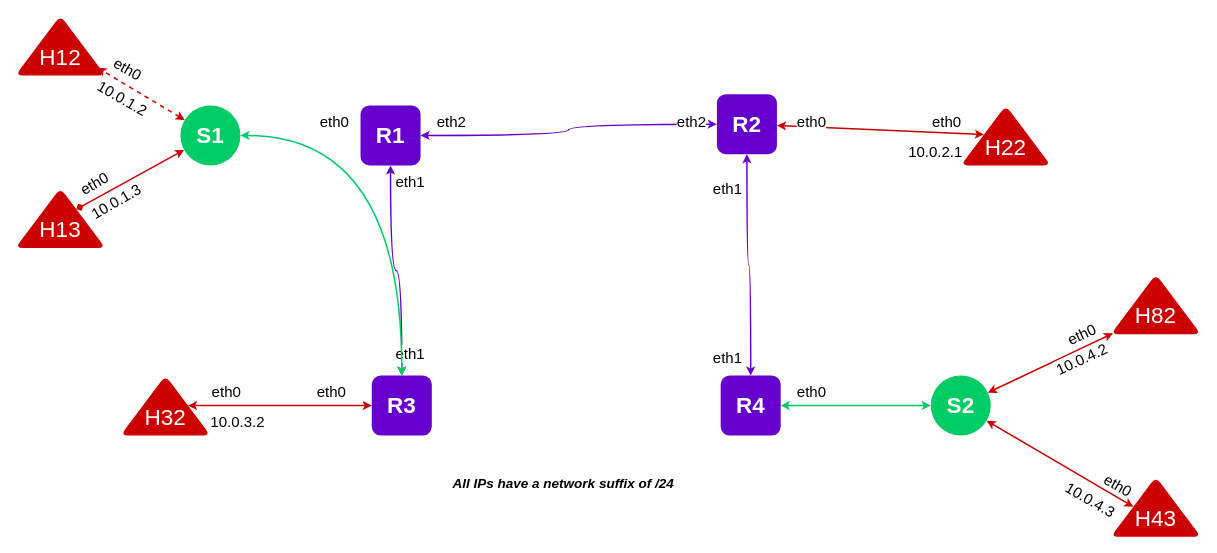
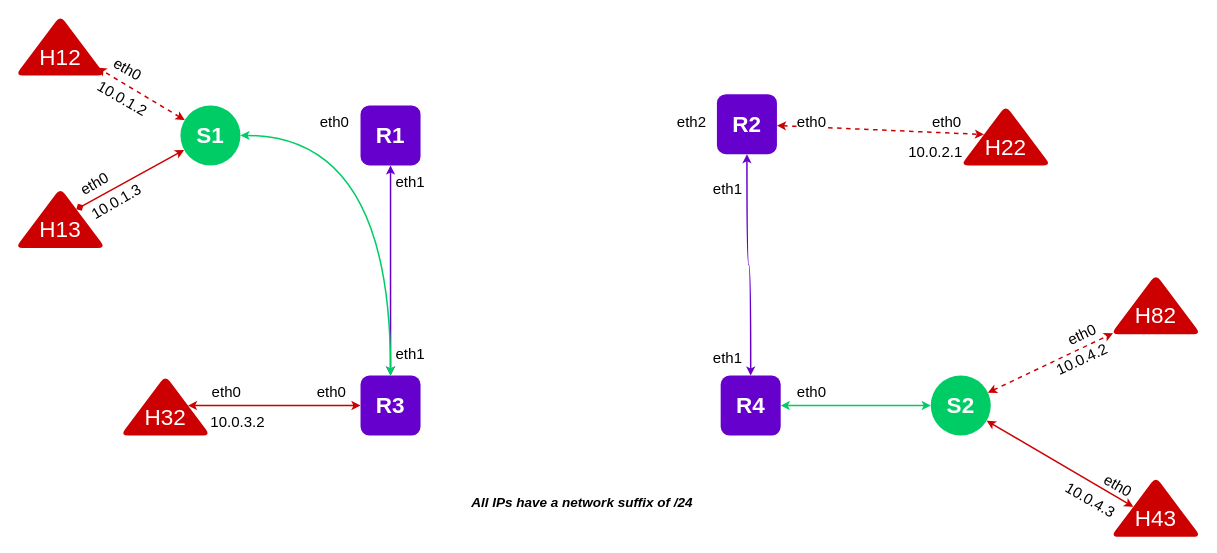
edge "R2" -- "H22": style solid -> dashed
edge "R2" -- "R1": removed, label "eth2"
edge "H82" -- "S2": style solid -> dashed
node "R3": moved (402, 405) -> (390, 405)
node "All IPs have a network suffix of /24": moved (563, 484) -> (582, 503)
